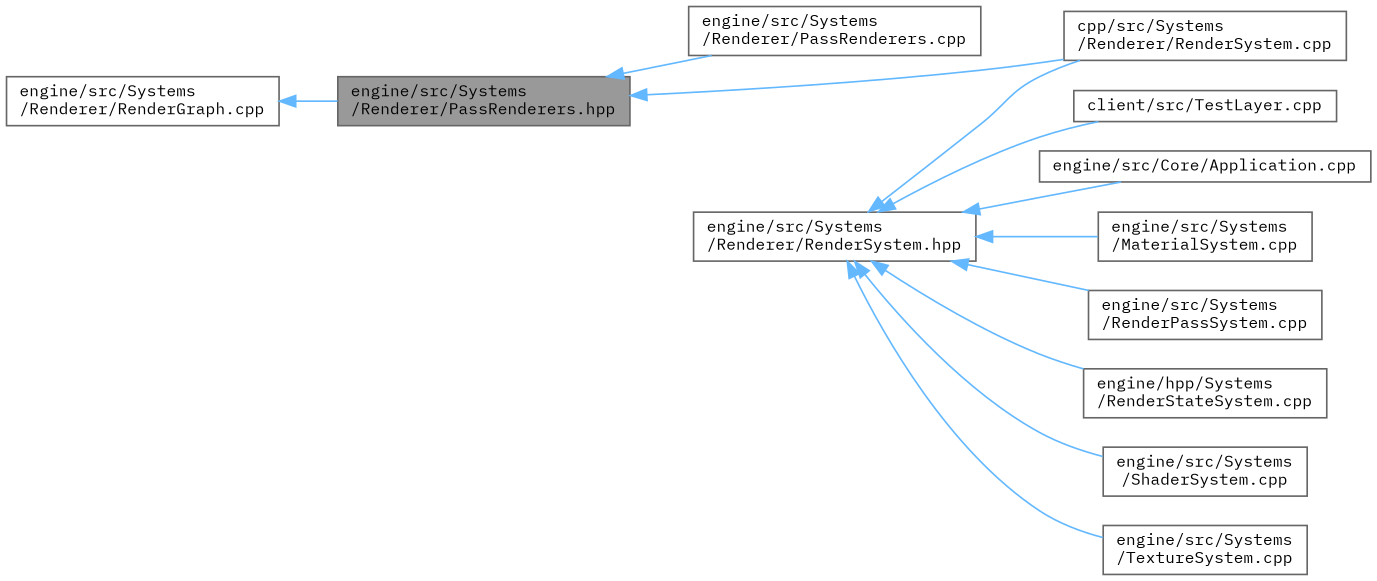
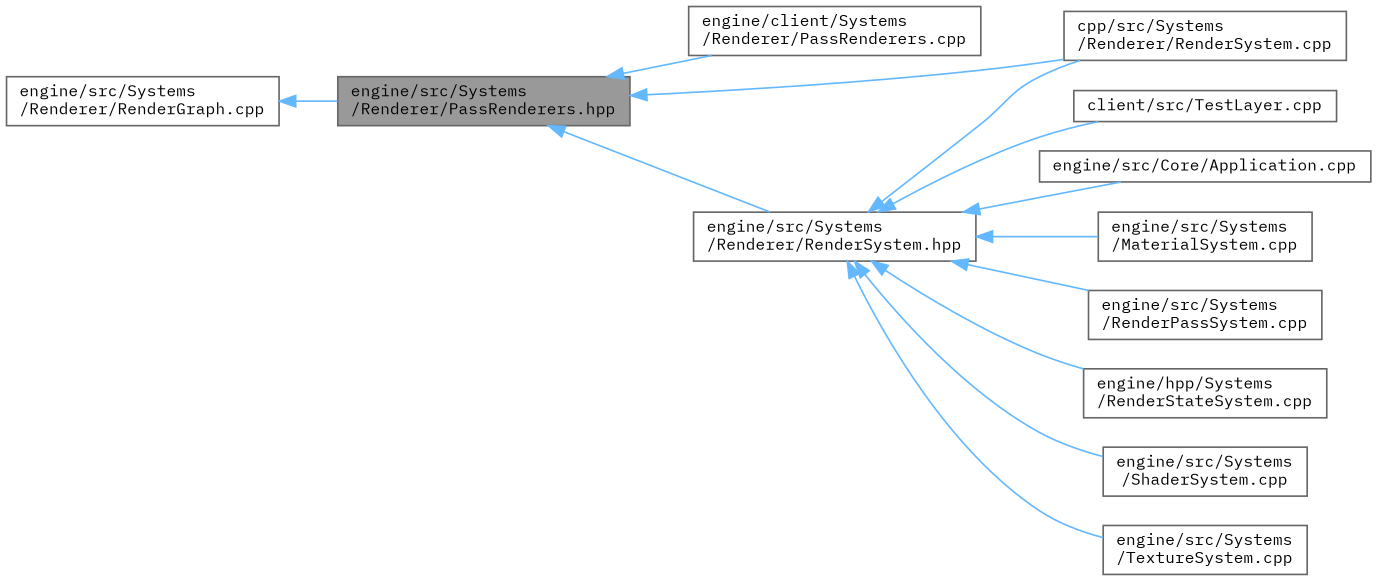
node "engine/src/Systems /Renderer/PassRenderers.cpp": label "engine/src/Systems /Renderer/PassRenderers.cpp" -> "engine/client/Systems /Renderer/PassRenderers.cpp"
edge "engine/src/Systems /Renderer/RenderSystem.hpp" -> "engine/src/Systems /Renderer/PassRenderers.hpp": added
